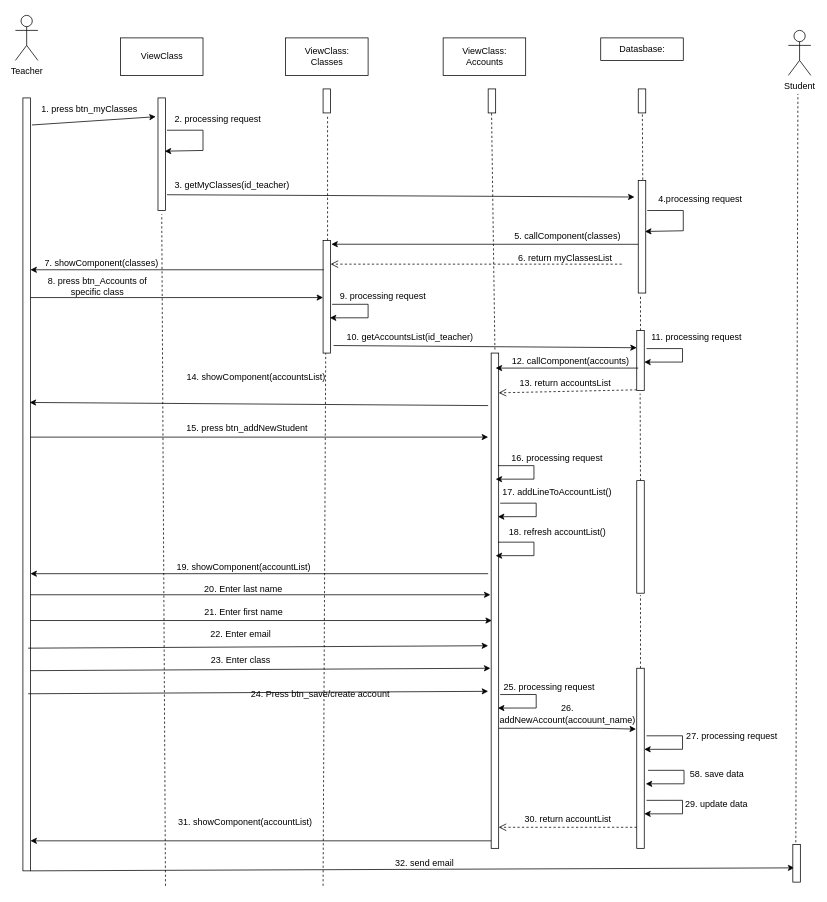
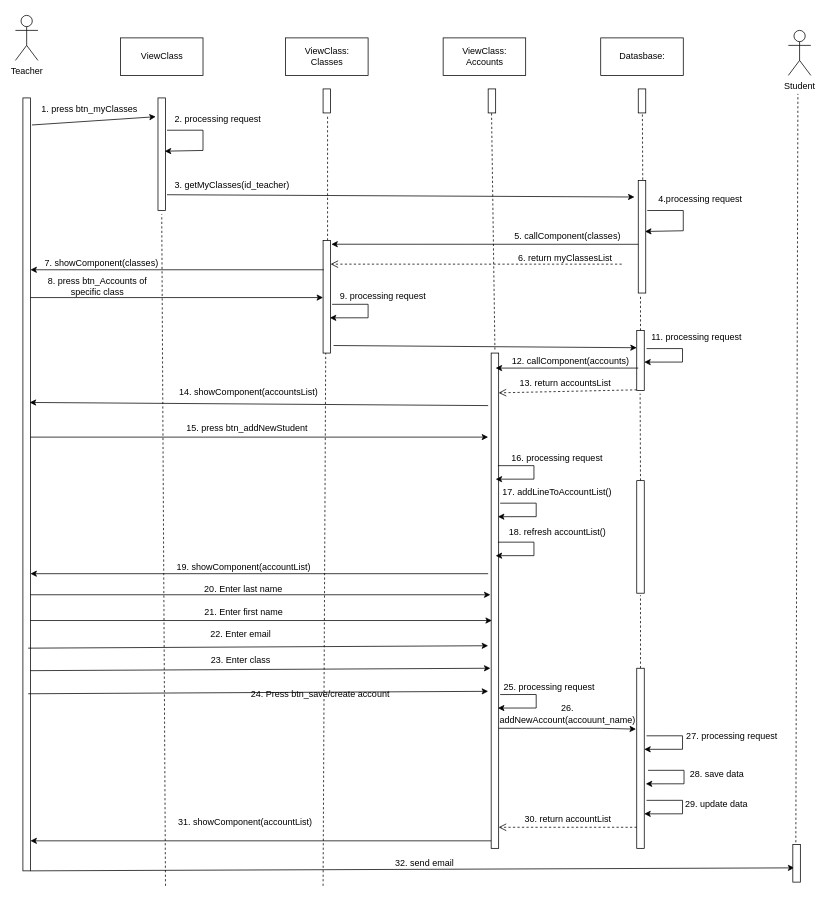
node "Datasbase:": size 83x23 -> 83x38
node "10. getAccountsList(id_teacher)": removed
node "14. showComponent(accountsList)": moved (256, 378) -> (249, 393)
node "58. save data": label "58. save data" -> "28. save data"
